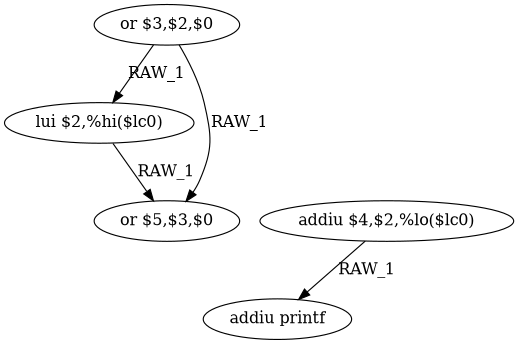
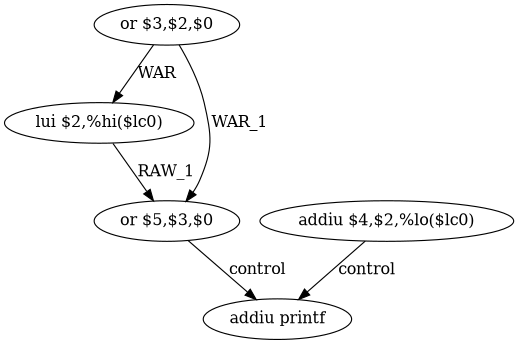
edge "or $3,$2,$0" -> "lui $2,%hi($lc0)": label "RAW_1" -> "WAR"
edge "or $3,$2,$0" -> "or $5,$3,$0": label "RAW_1" -> "WAR_1"
edge "or $5,$3,$0" -> "addiu printf": added, label "control"
edge "addiu $4,$2,%lo($lc0)" -> "addiu printf": label "RAW_1" -> "control"
